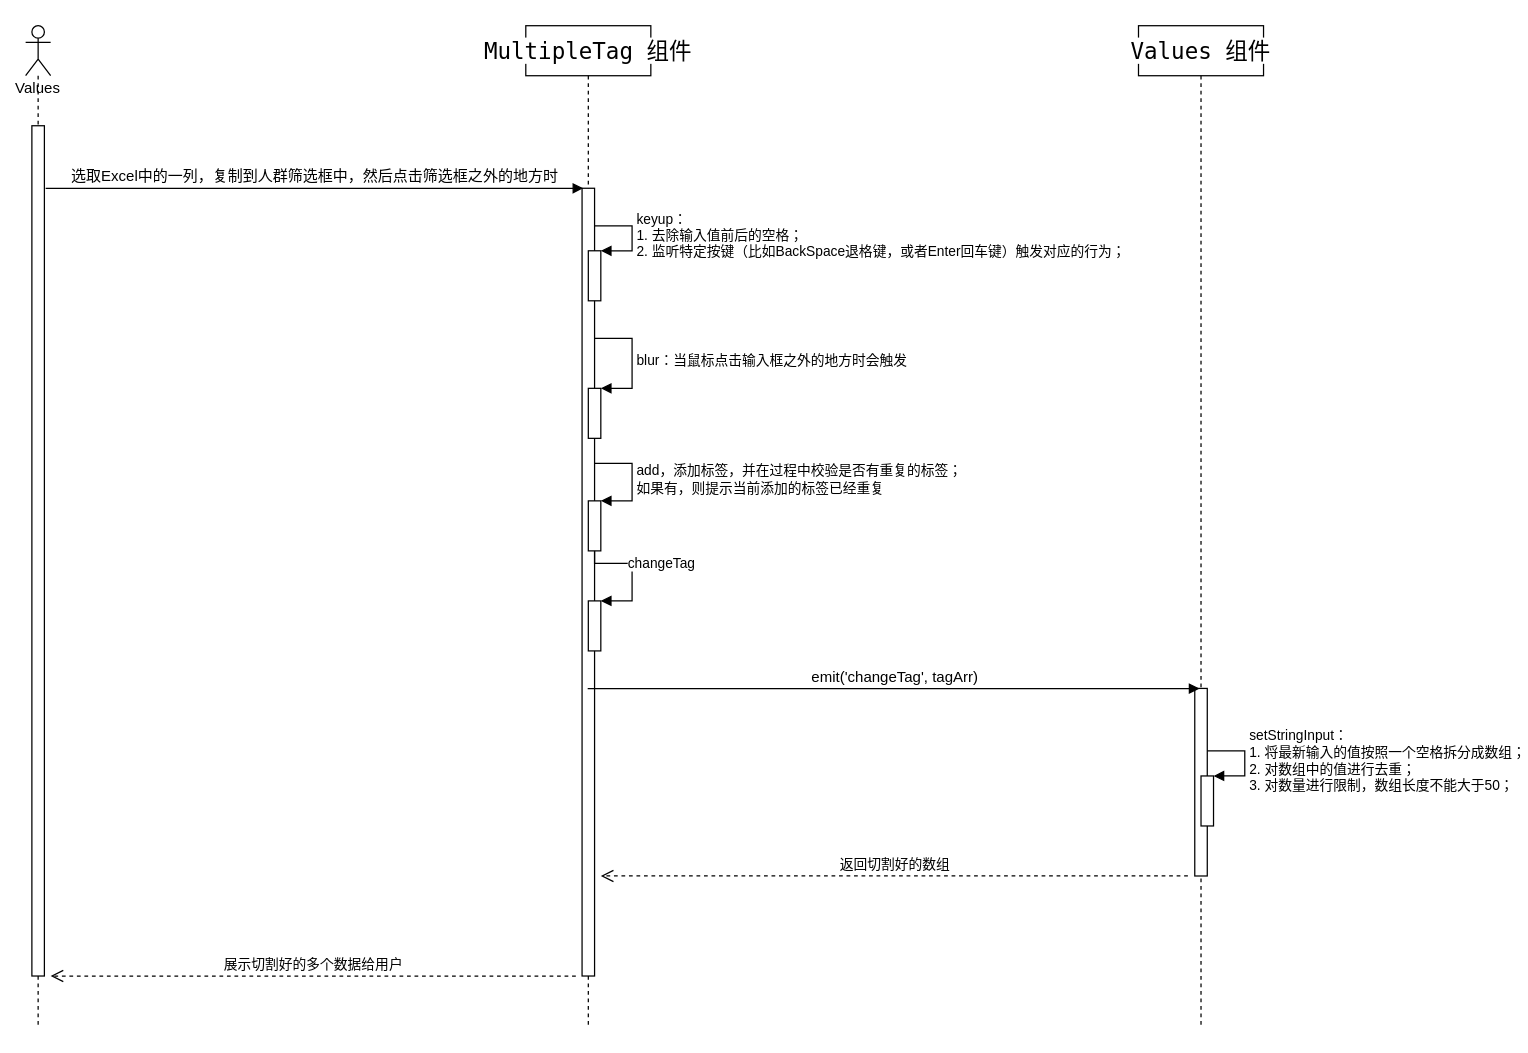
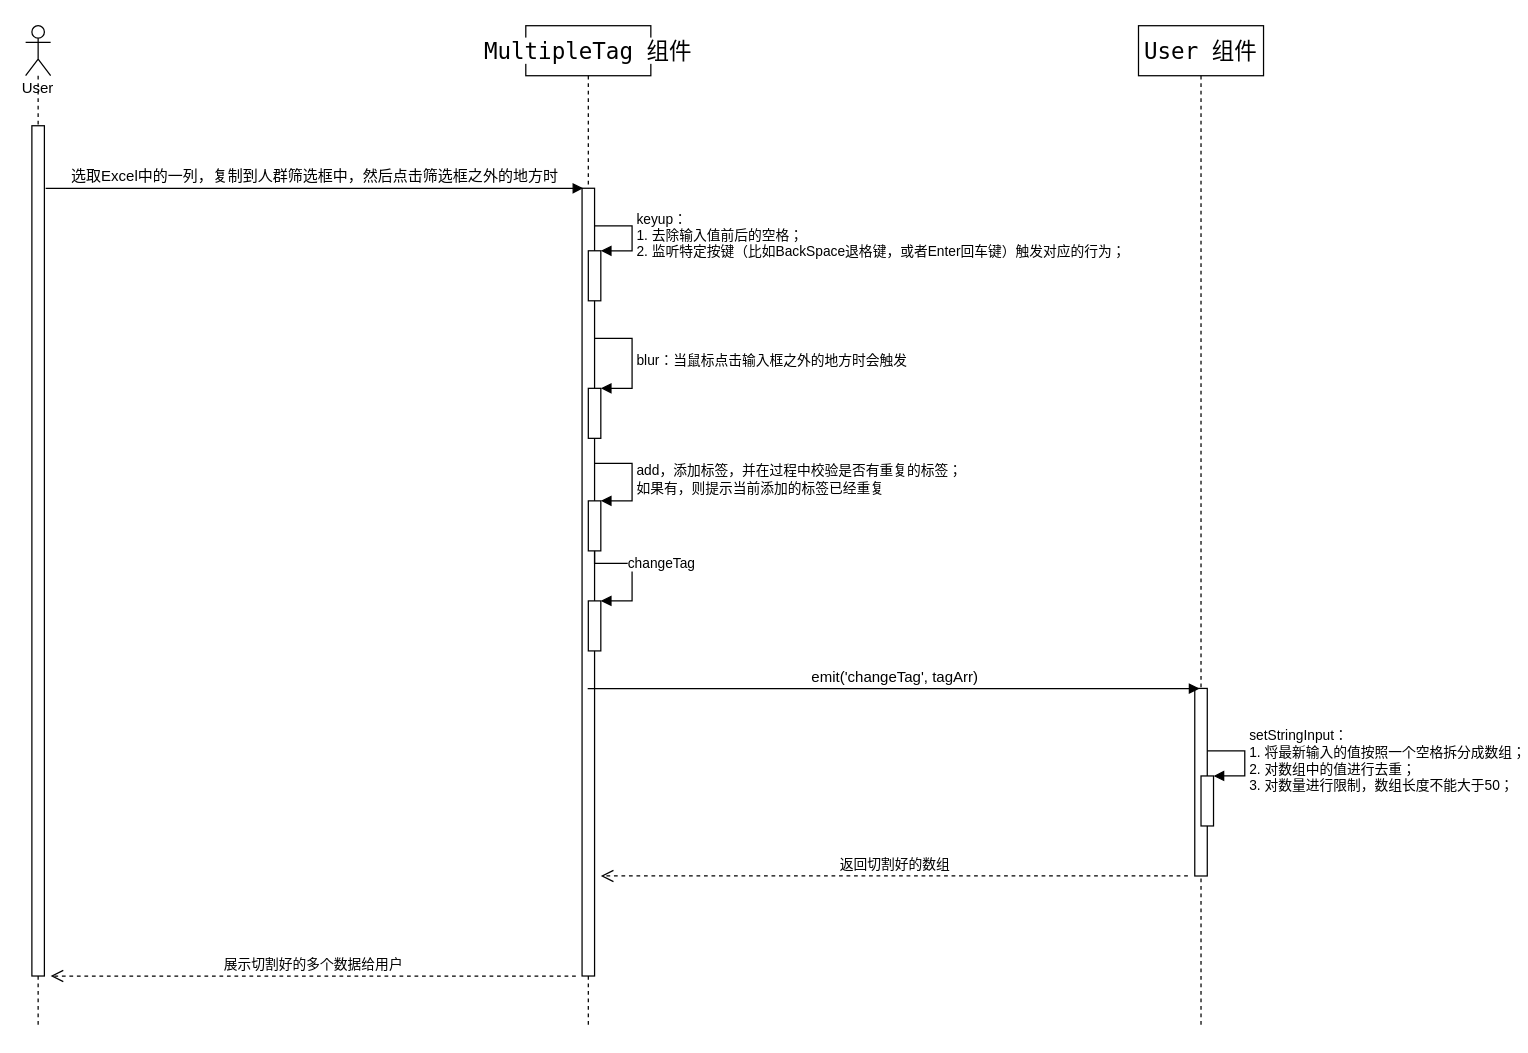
node "Values 组件": label "Values 组件" -> "User 组件"
node "Values": label "Values" -> "User"
